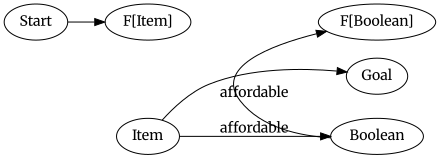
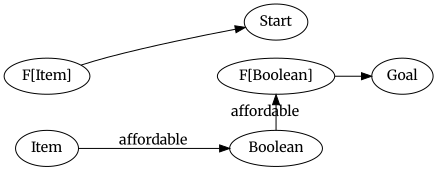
edge "Start" -> "F[Item]": reversed
edge "Item" -> "Goal": now "F[Boolean]" -> "Goal"
